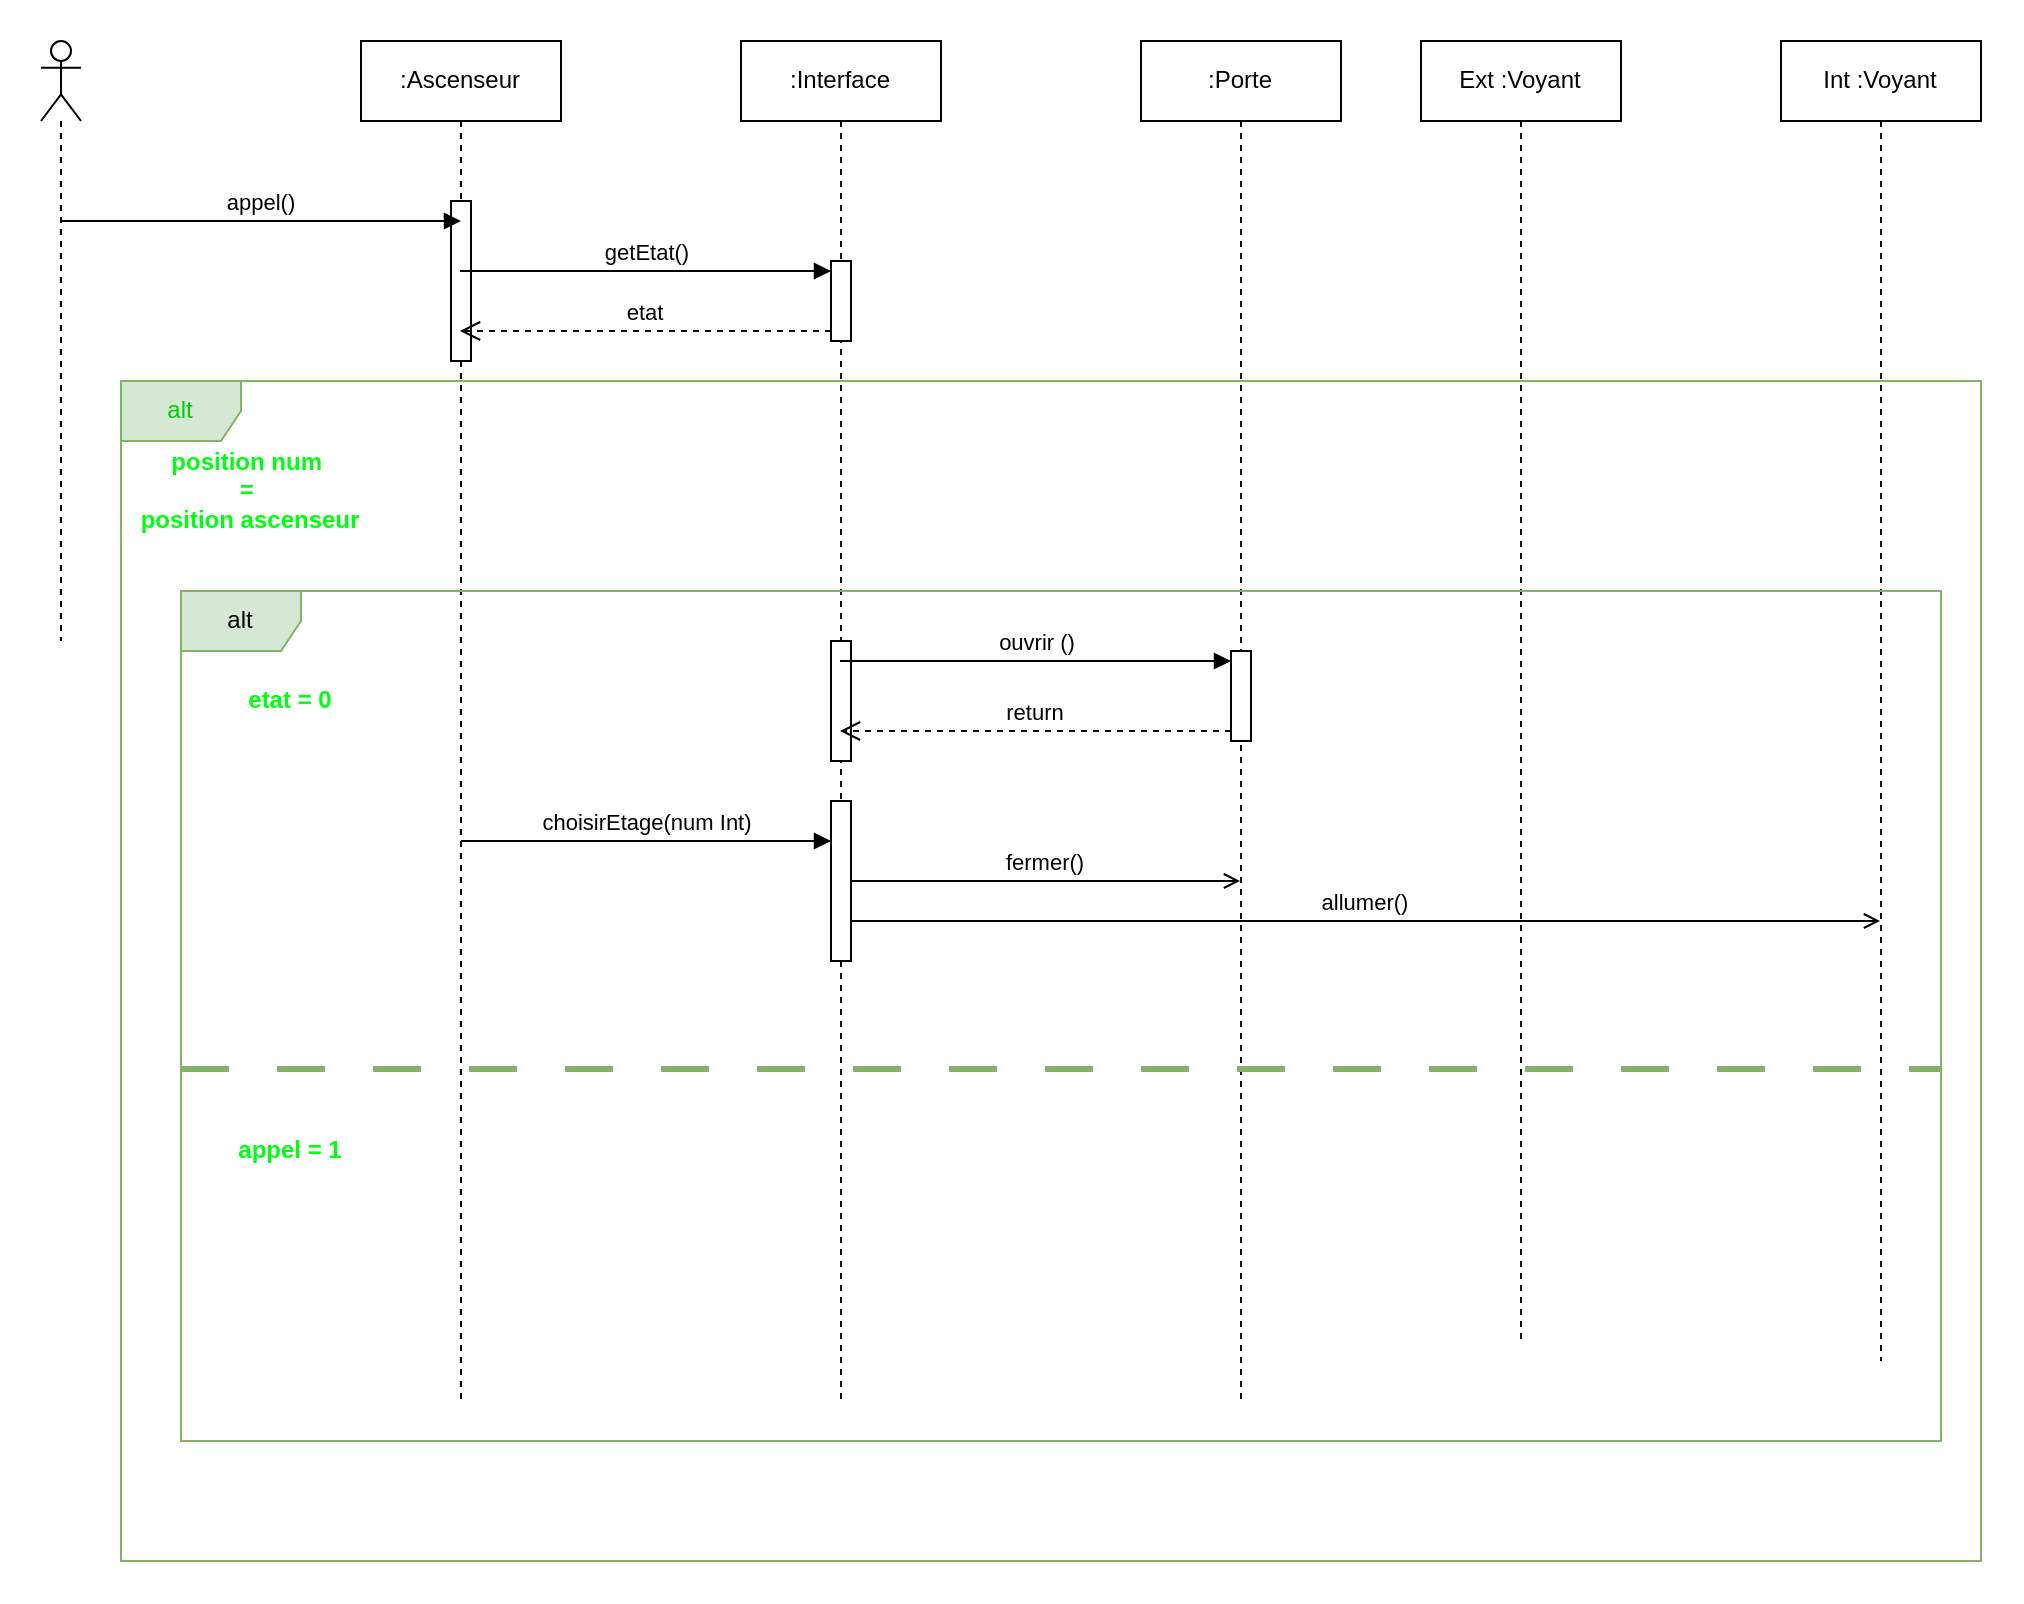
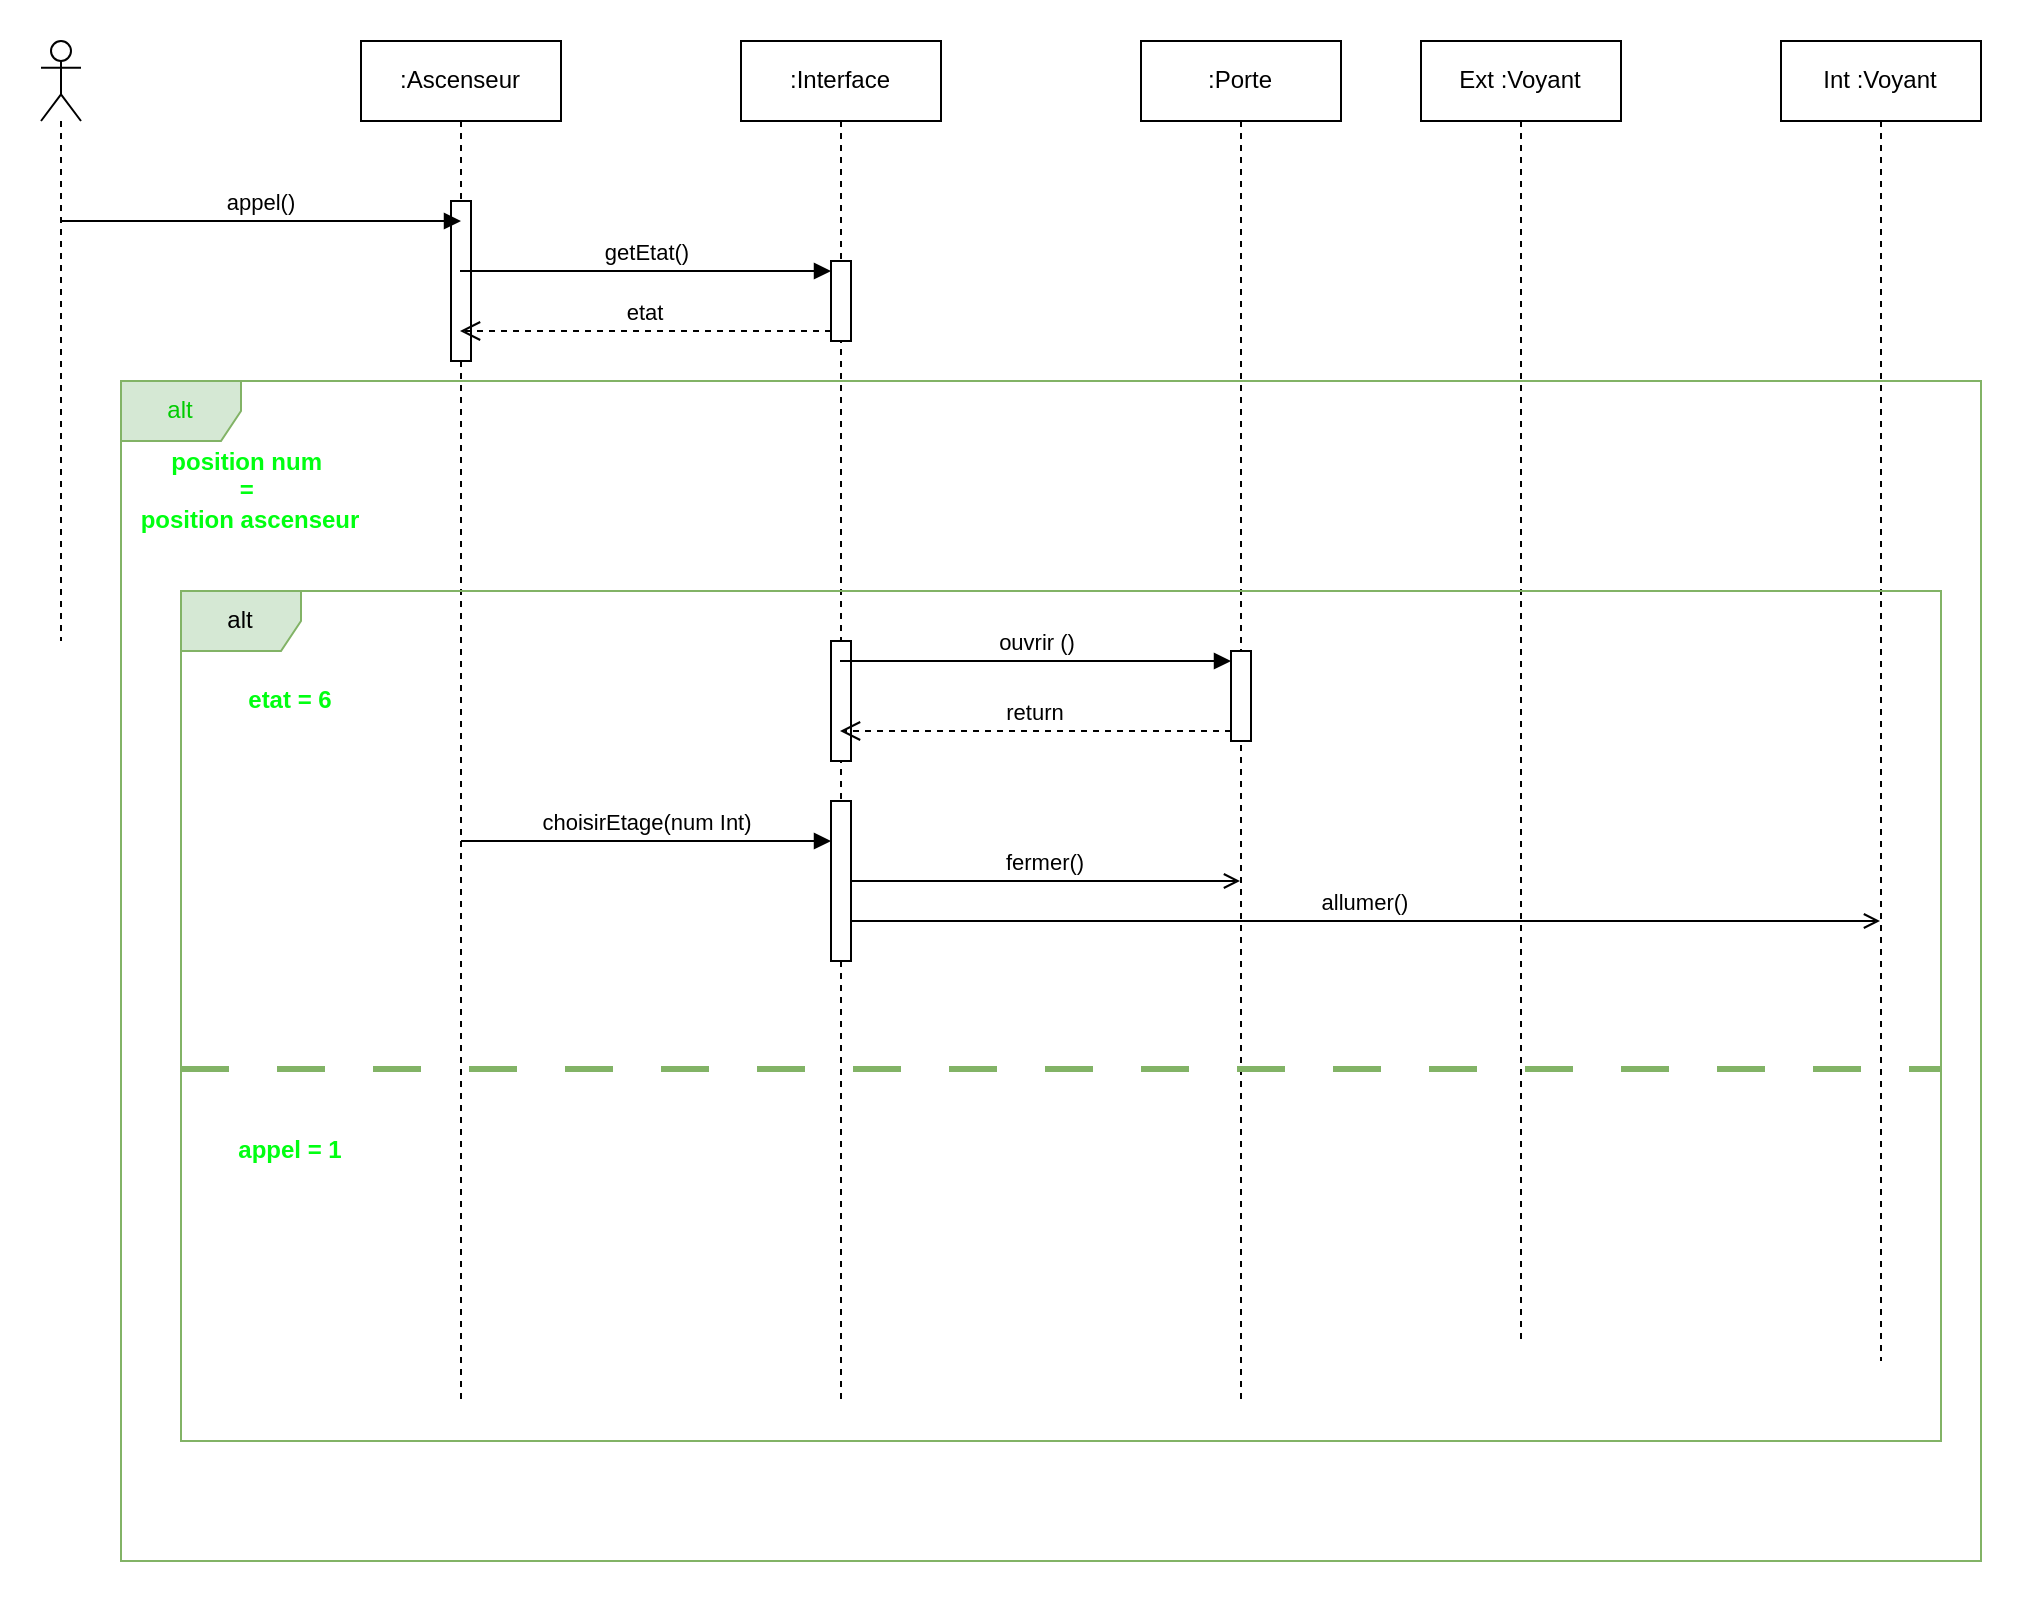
node "etat = 0": label "etat = 0" -> "etat = 6"
